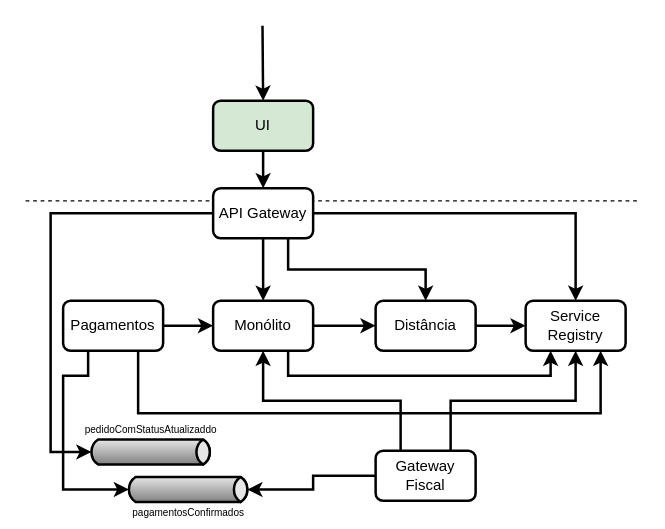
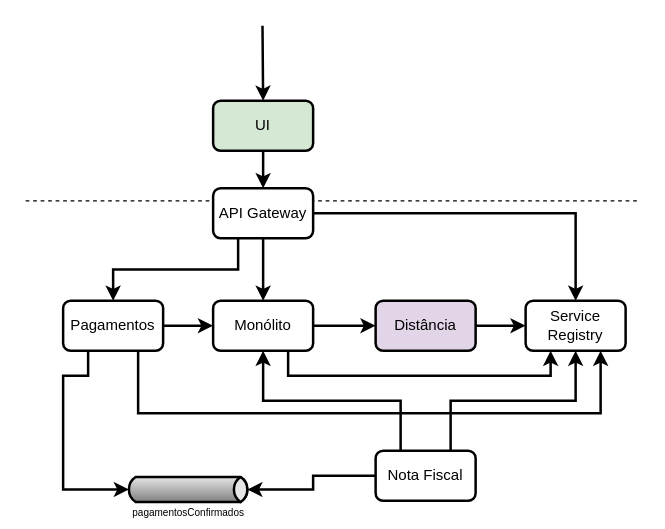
edge "API Gateway" -> "pedidoComStatusAtualizaddo": removed
edge "API Gateway" -> "Pagamentos": added
edge "API Gateway" -> "Distância": removed
node "Distância": fillcolor #ffffff -> #e1d5e7
node "pedidoComStatusAtualizaddo": removed
node "Gateway Fiscal": label "Gateway Fiscal" -> "Nota Fiscal"
